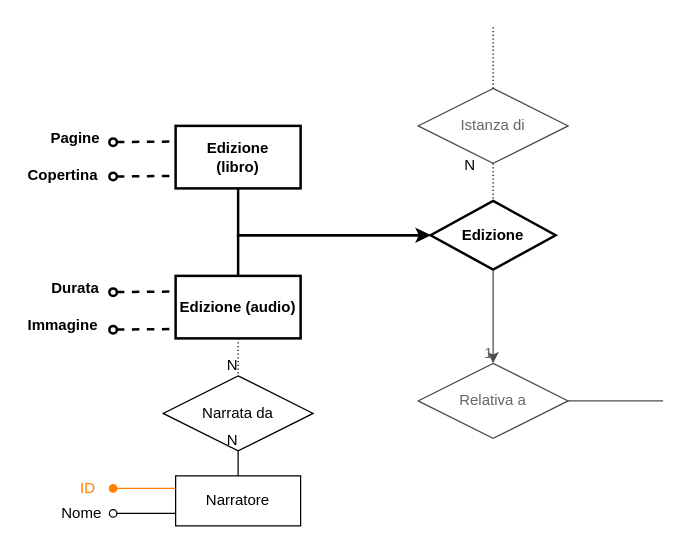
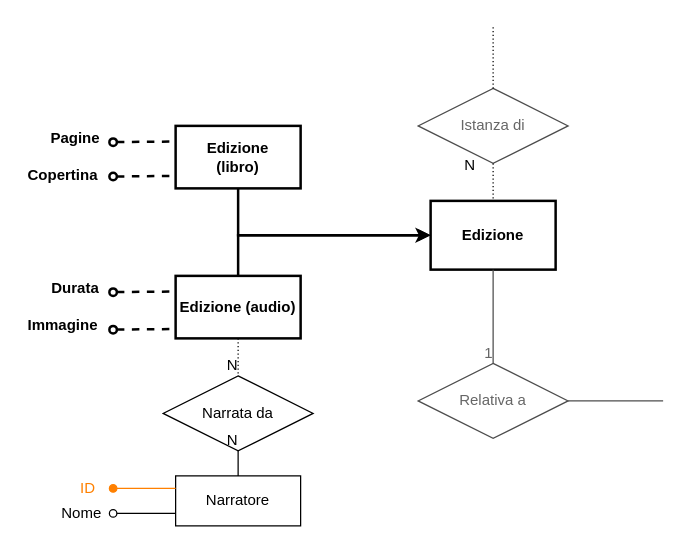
node "Edizione": shape diamond -> rectangle
edge "Edizione" -> "Relativa a": arrowhead classic -> none
